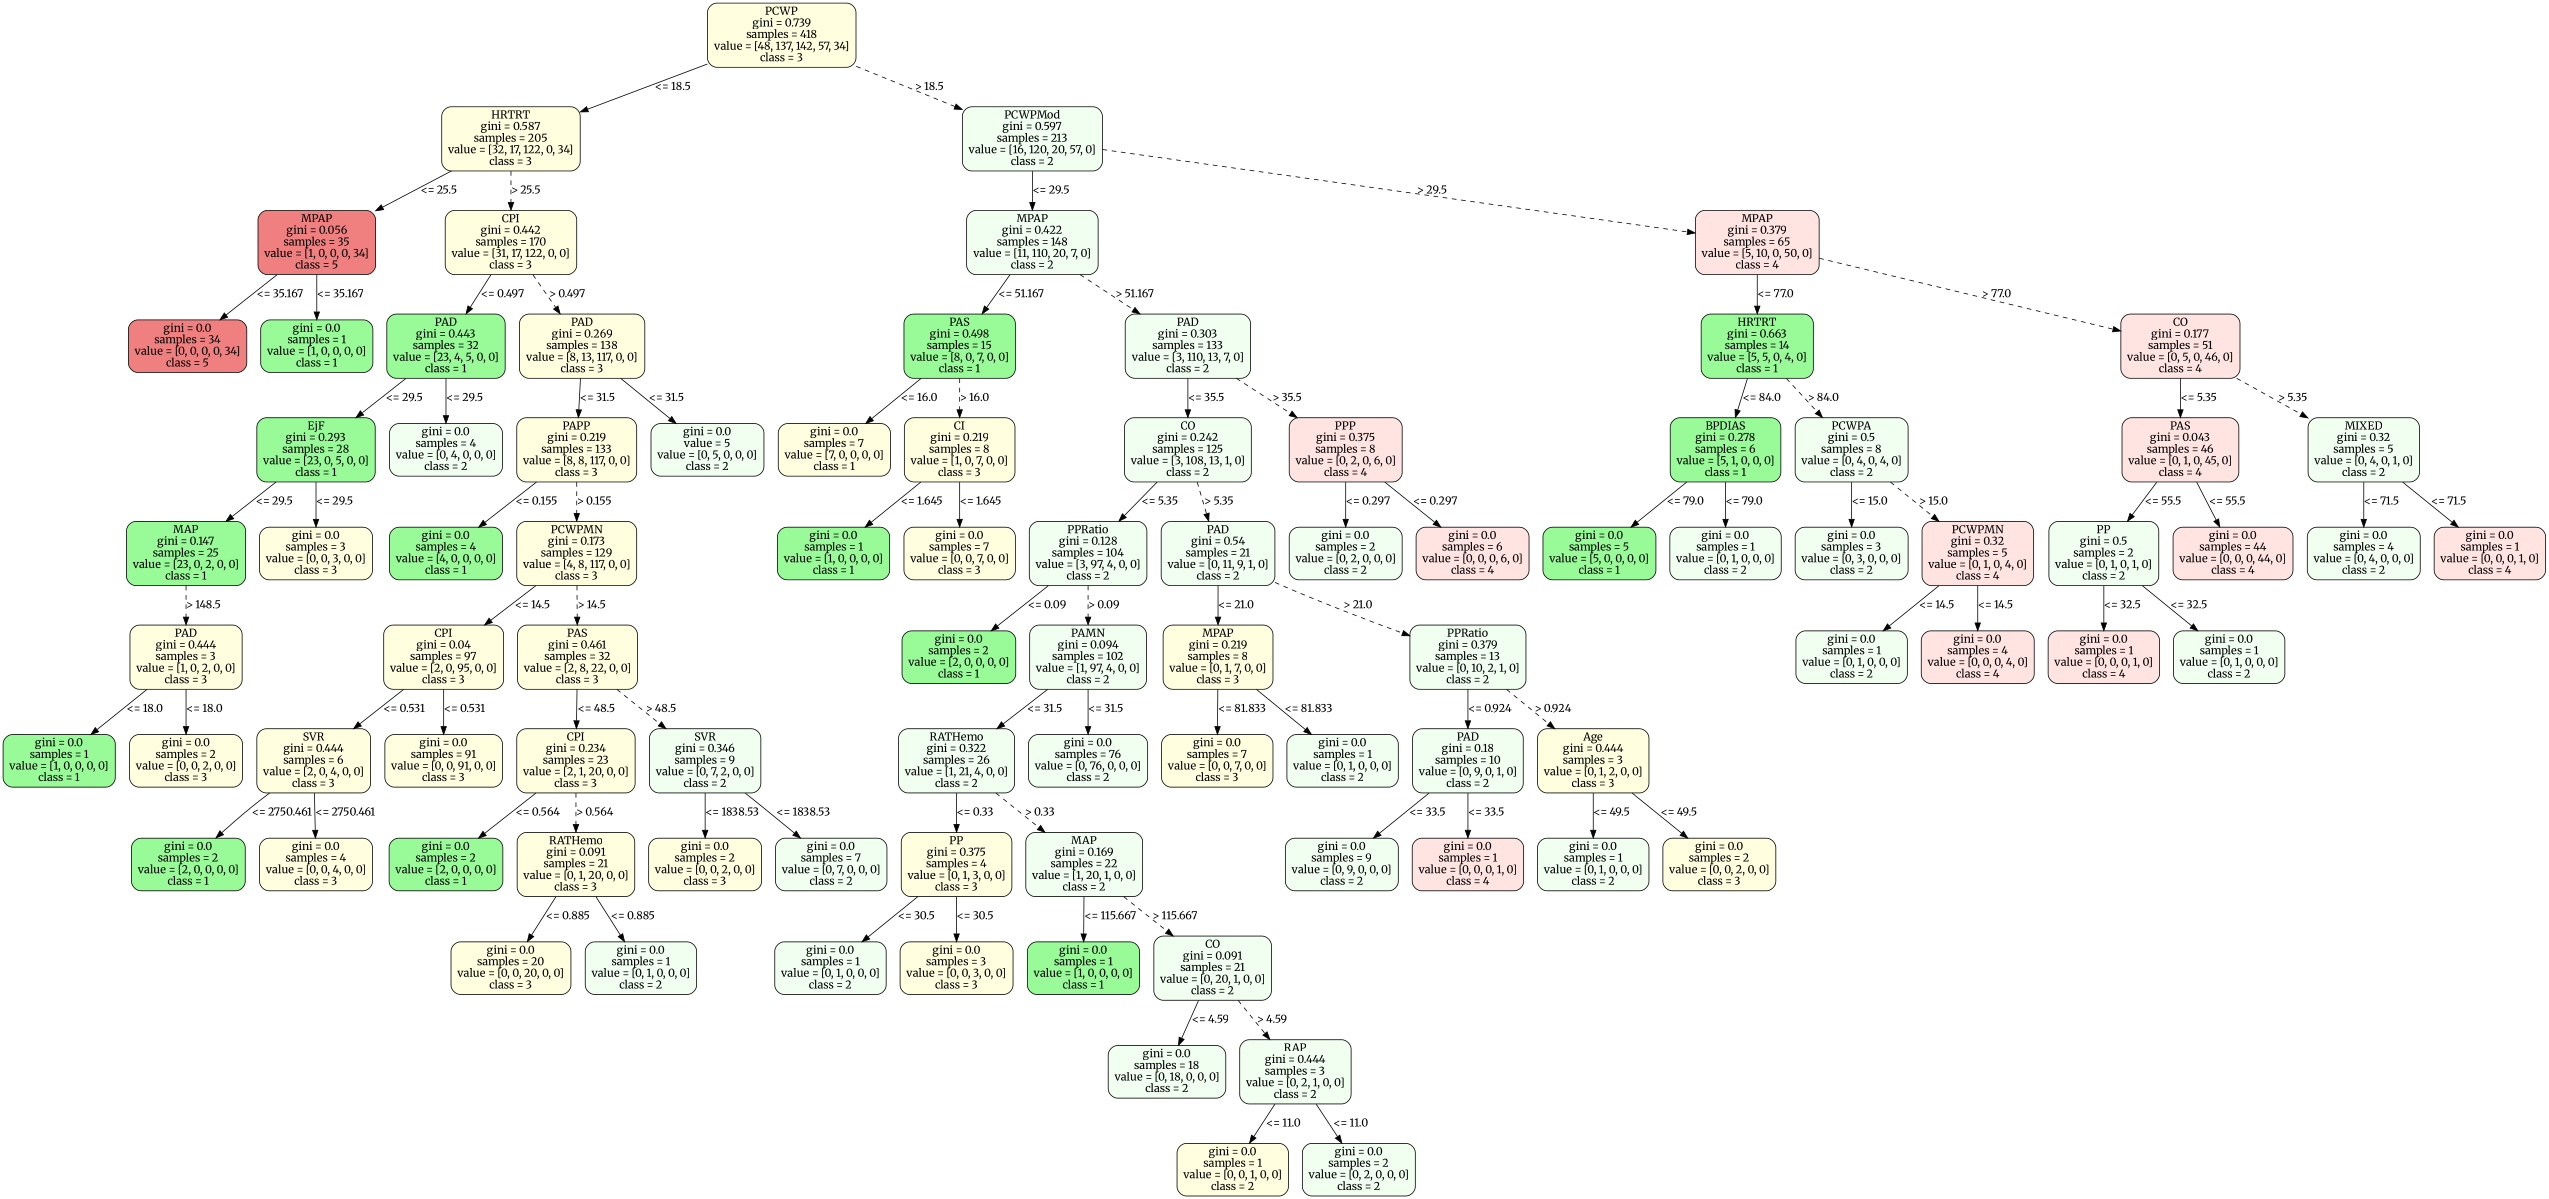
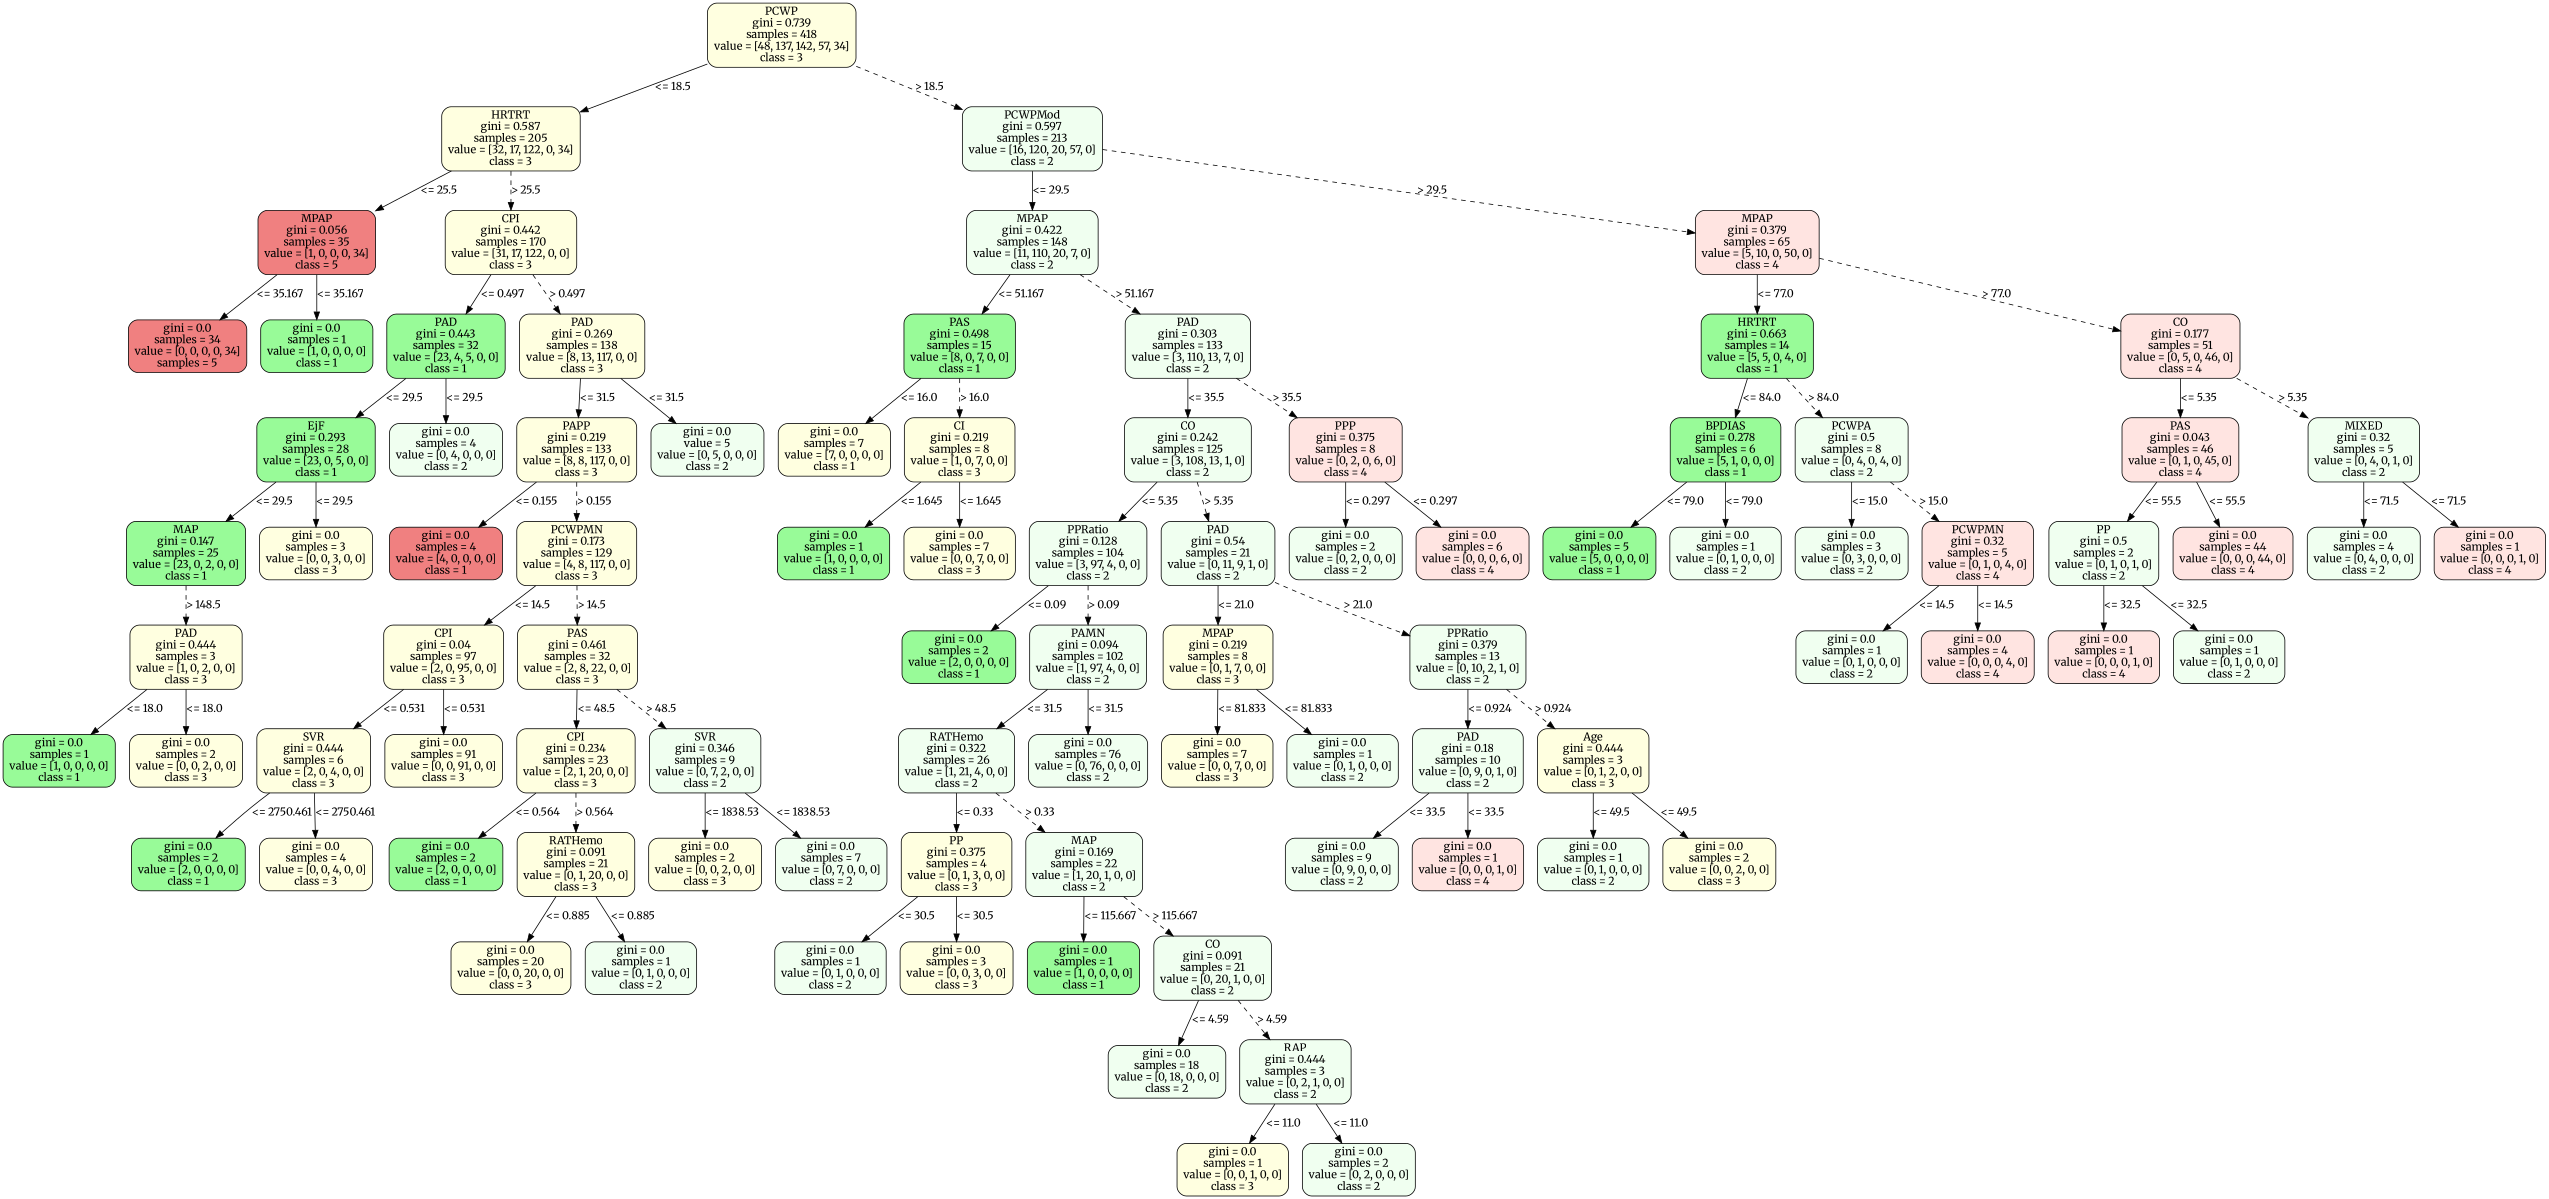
node "gini = 0.0 samples = 34 value = [0, 0, 0, 0, 34] class = 5": label "gini = 0.0 samples = 34 value = [0, 0, 0, 0, 34] class = 5" -> "gini = 0.0 samples = 34 value = [0, 0, 0, 0, 34] samples = 5"
node "gini = 0.0 samples = 4 value = [4, 0, 0, 0, 0] class = 1": fillcolor palegreen -> lightcoral
node "gini = 0.0 samples = 1 value = [0, 0, 1, 0, 0] class = 2": label "gini = 0.0 samples = 1 value = [0, 0, 1, 0, 0] class = 2" -> "gini = 0.0 samples = 1 value = [0, 0, 1, 0, 0] class = 3"
